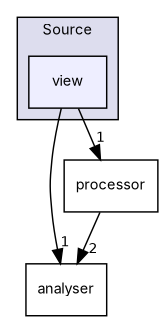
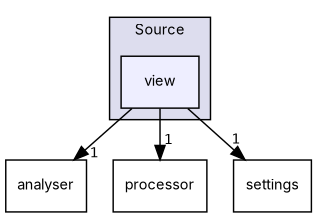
node "settings": added
edge "processor" -> "analyser": removed
